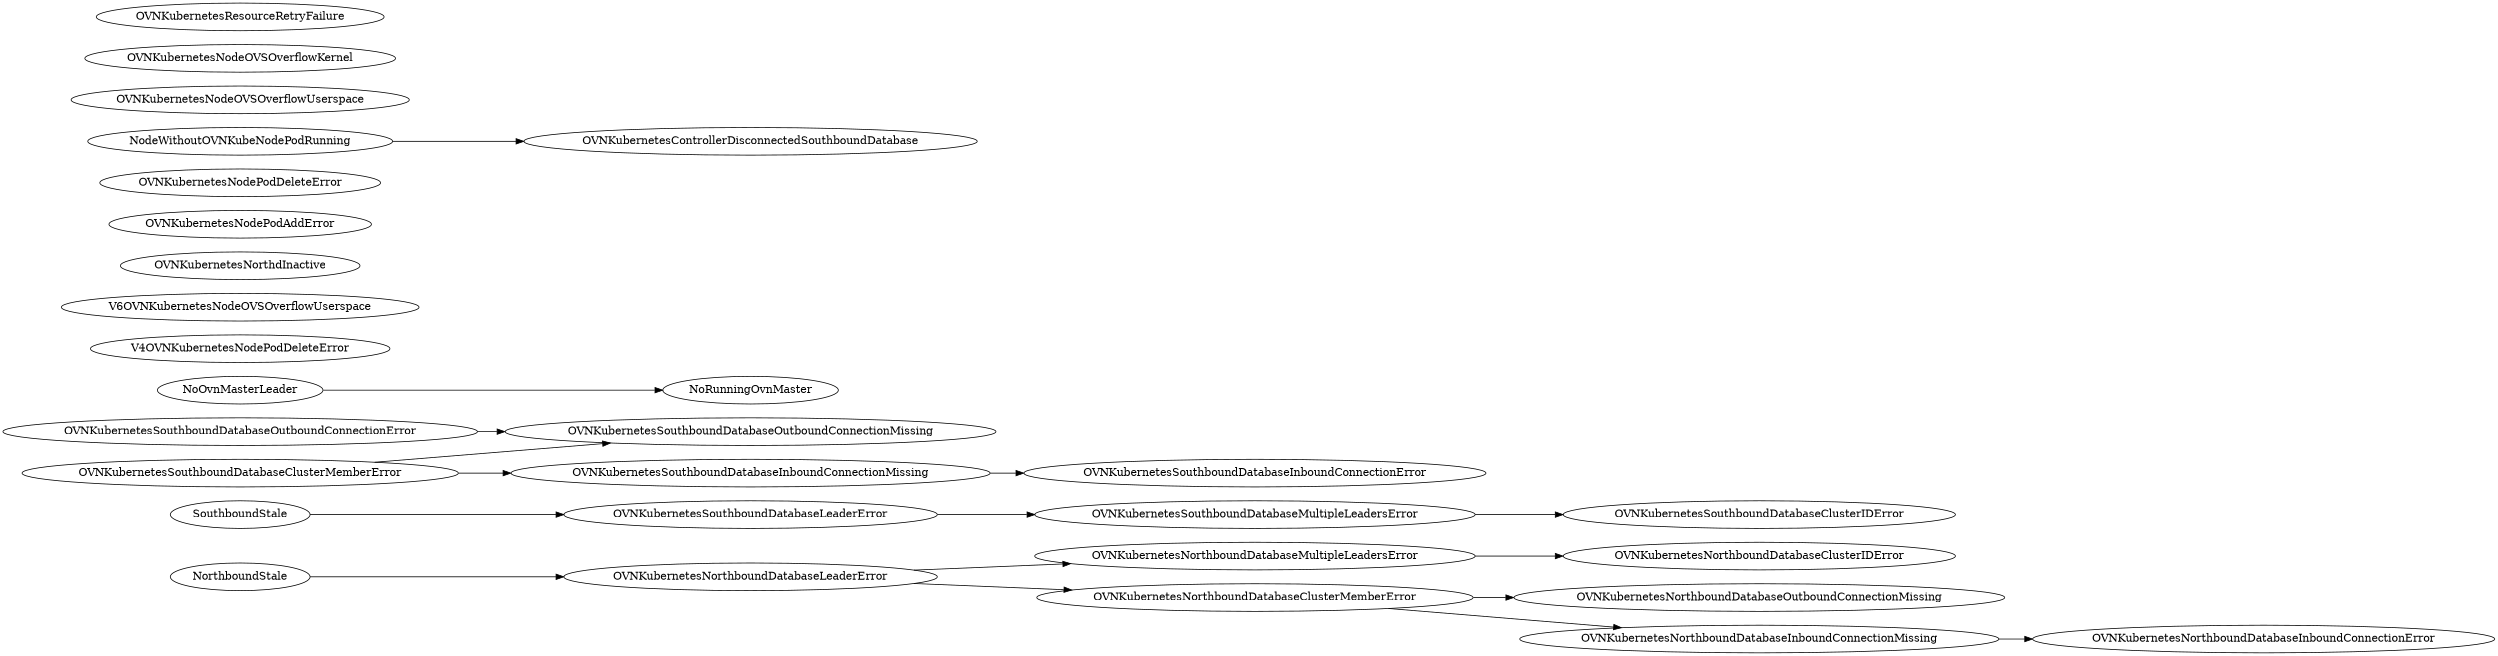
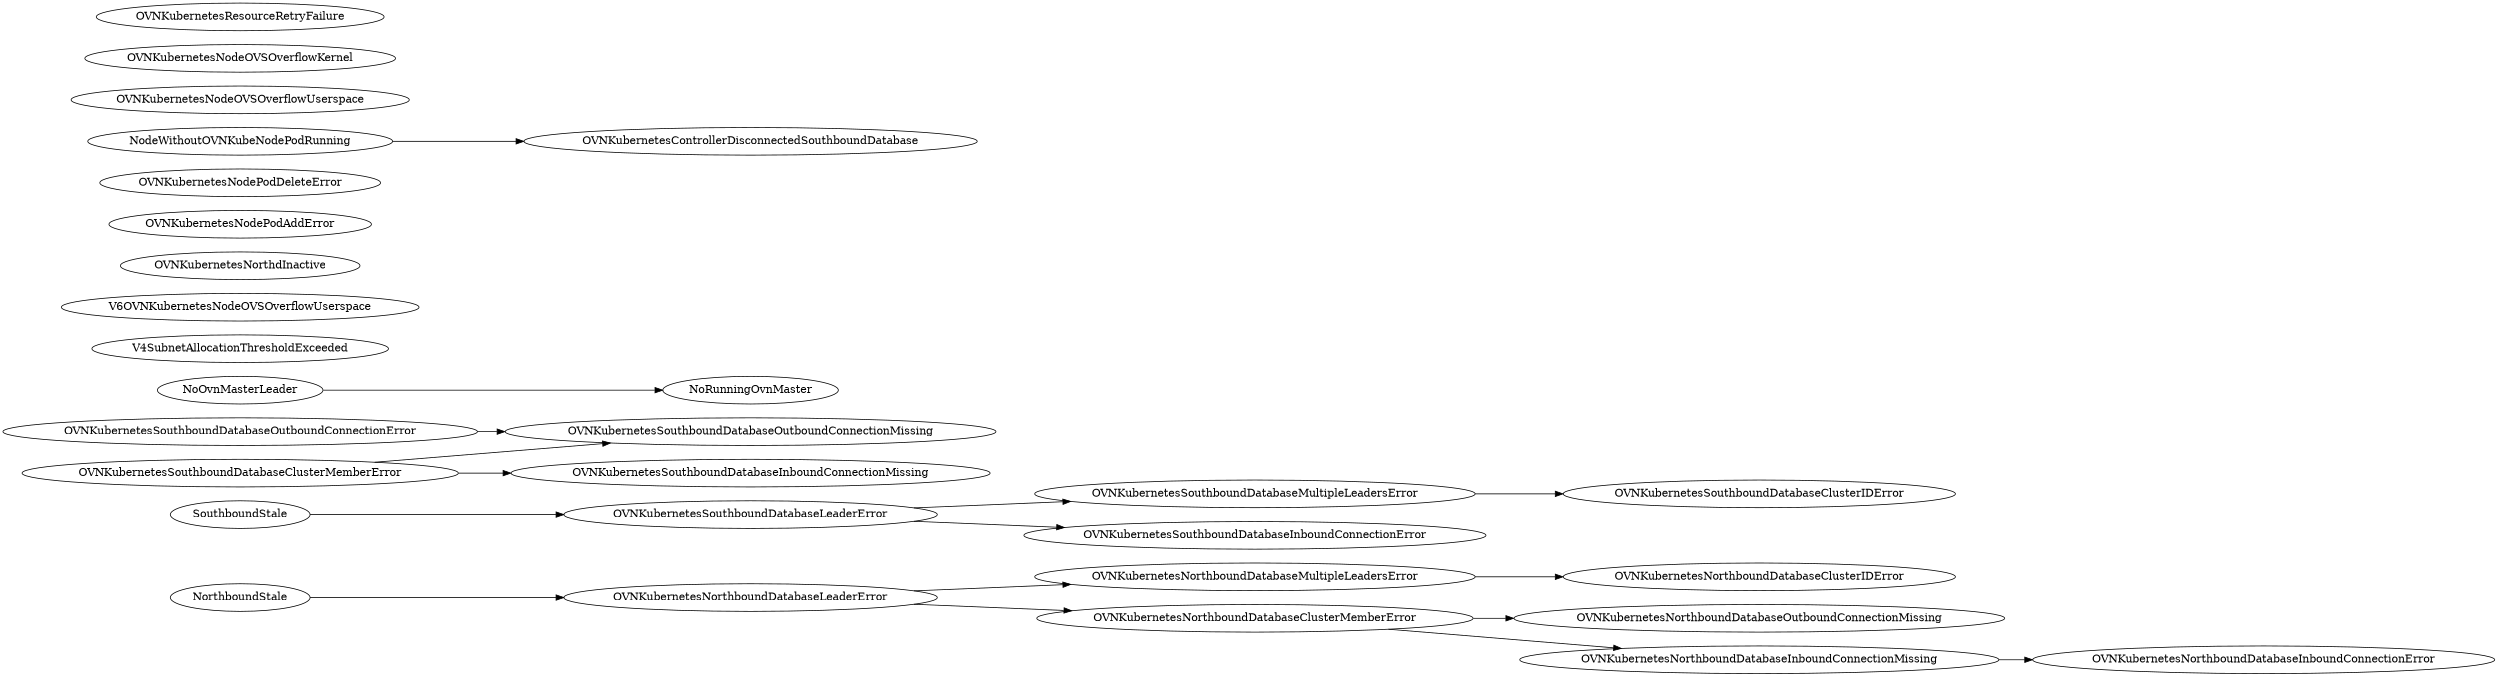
node "V4OVNKubernetesNodePodDeleteError": label "V4OVNKubernetesNodePodDeleteError" -> "V4SubnetAllocationThresholdExceeded"
edge "OVNKubernetesSouthboundDatabaseInboundConnectionMissing" -> "OVNKubernetesSouthboundDatabaseInboundConnectionError": now "OVNKubernetesSouthboundDatabaseLeaderError" -> "OVNKubernetesSouthboundDatabaseInboundConnectionError"
